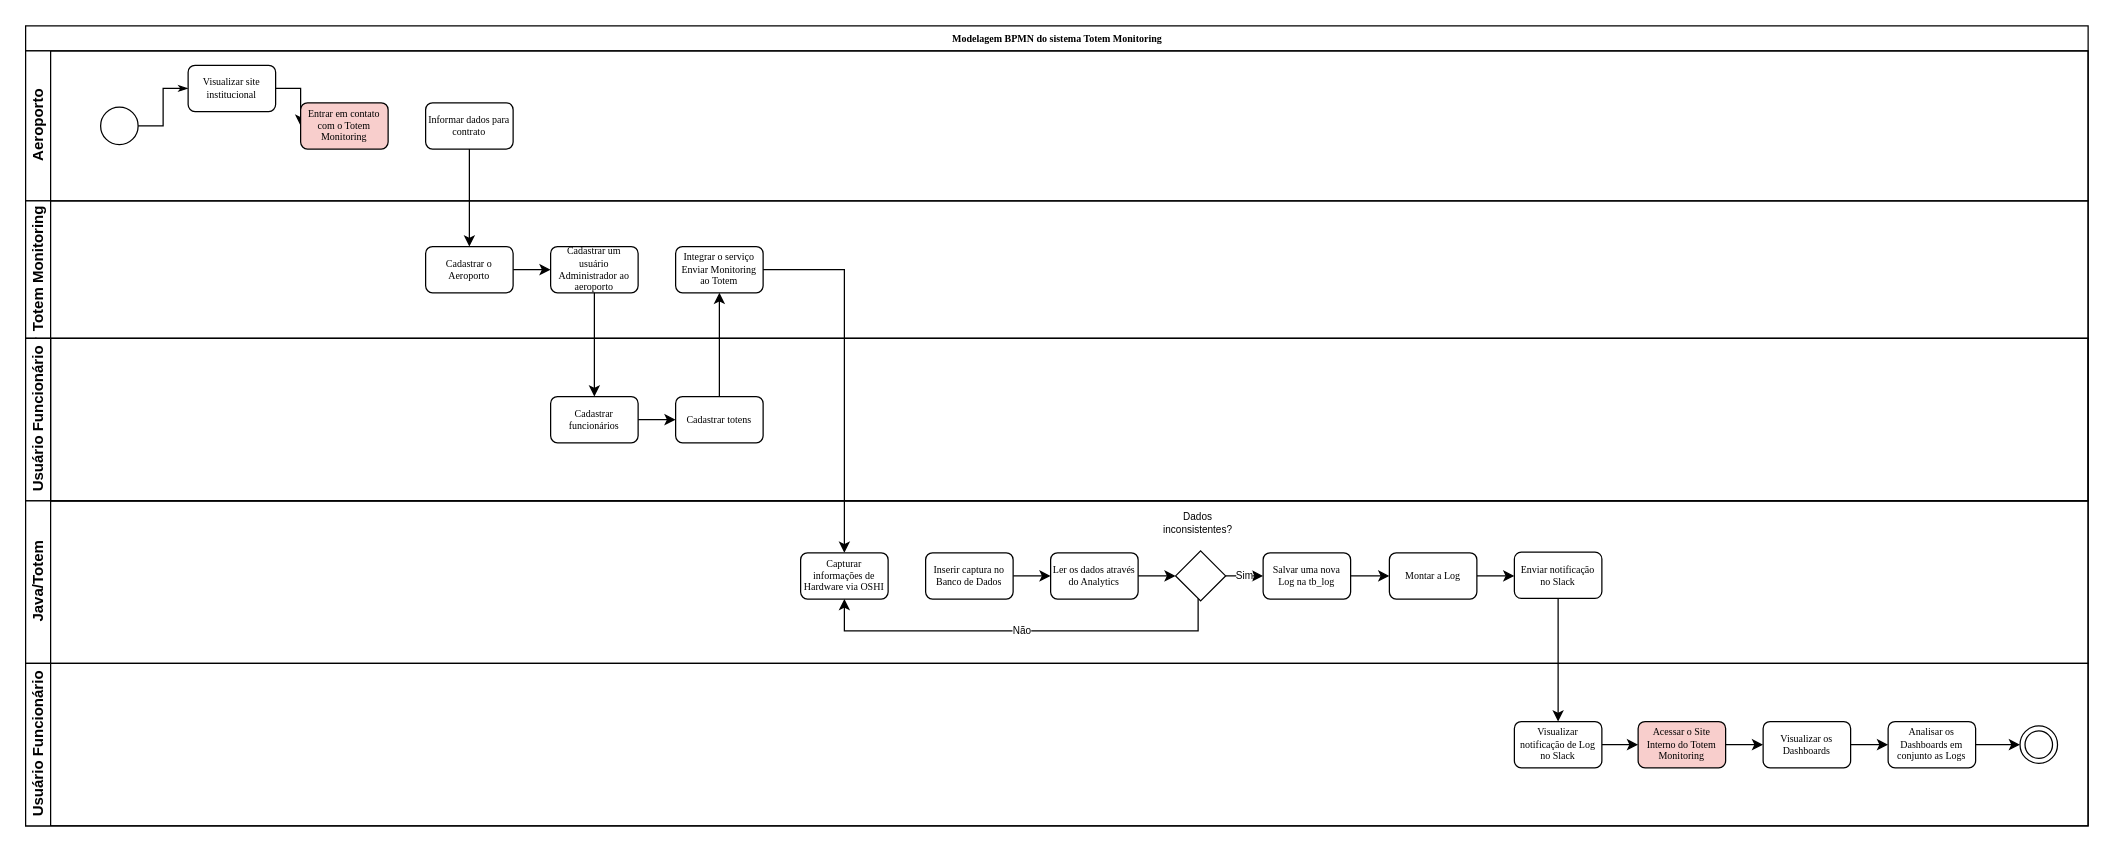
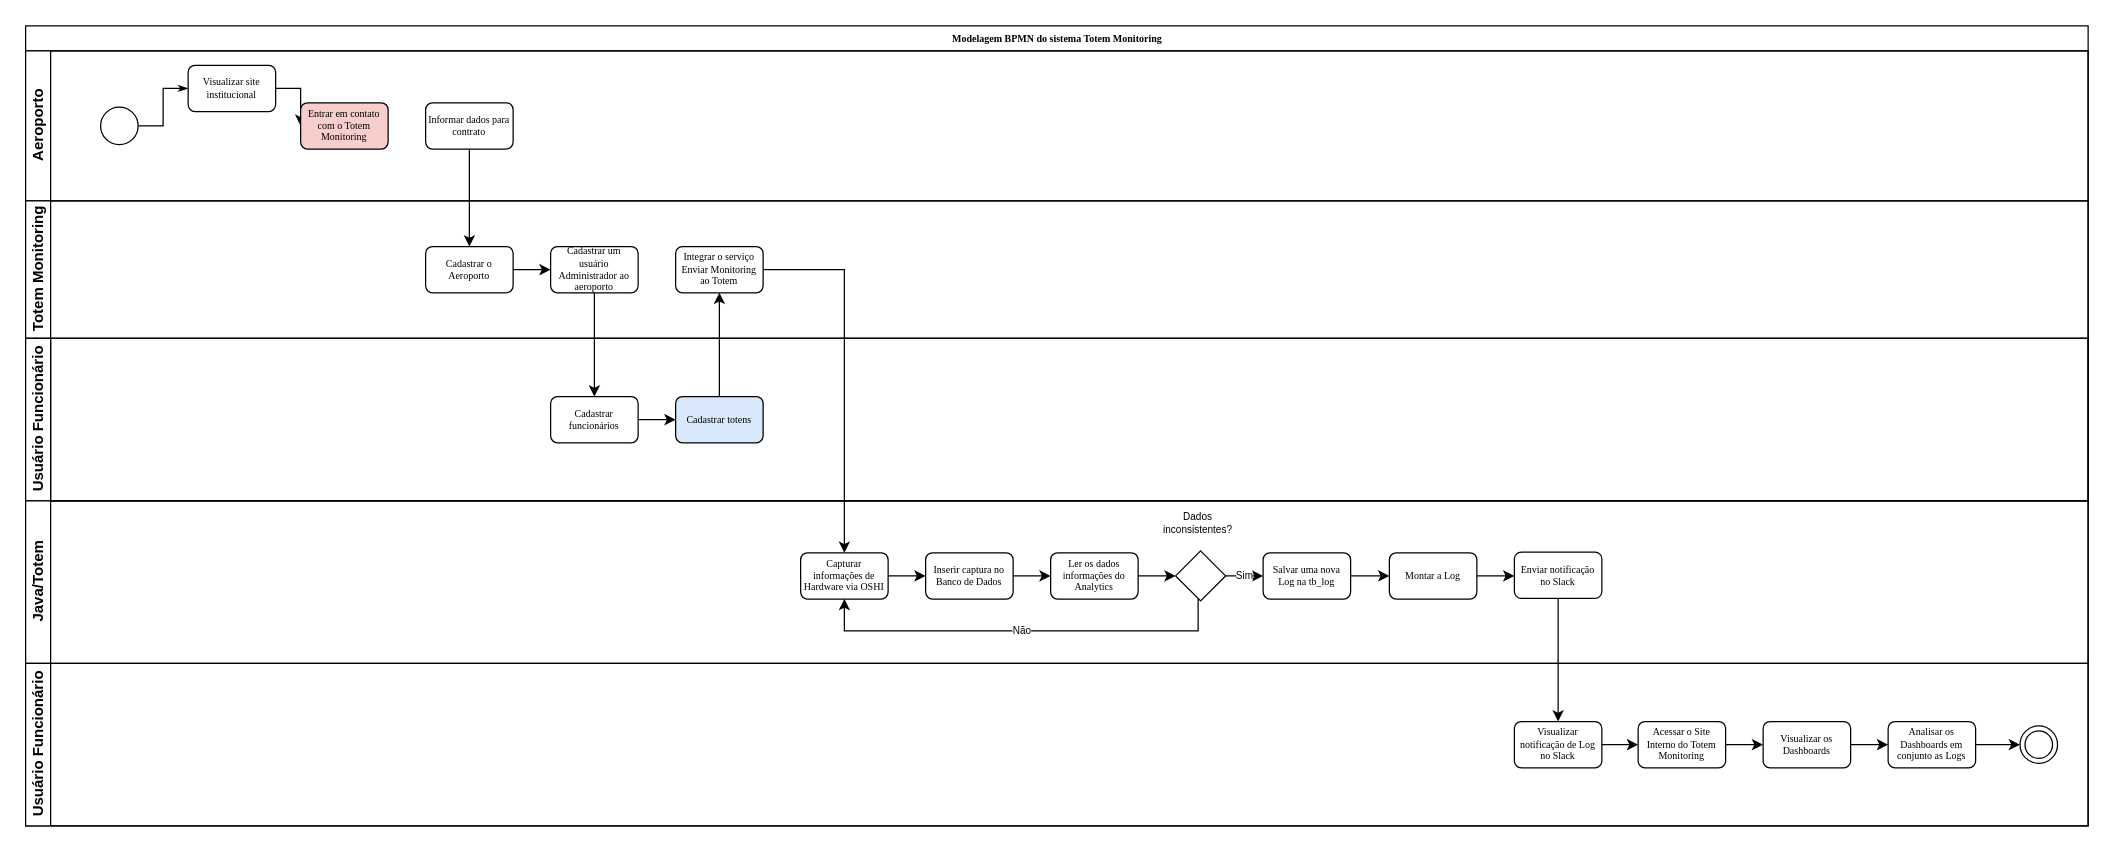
node "Cadastrar totens": fillcolor #ffffff -> #dae8fc
edge "Capturar informações de Hardware via OSHI" -> "Inserir captura no Banco de Dados": added
node "Ler os dados através do Analytics": label "Ler os dados através do Analytics" -> "Ler os dados informações do Analytics"
node "Acessar o Site Interno do Totem Monitoring": fillcolor #f8cecc -> #ffffff
